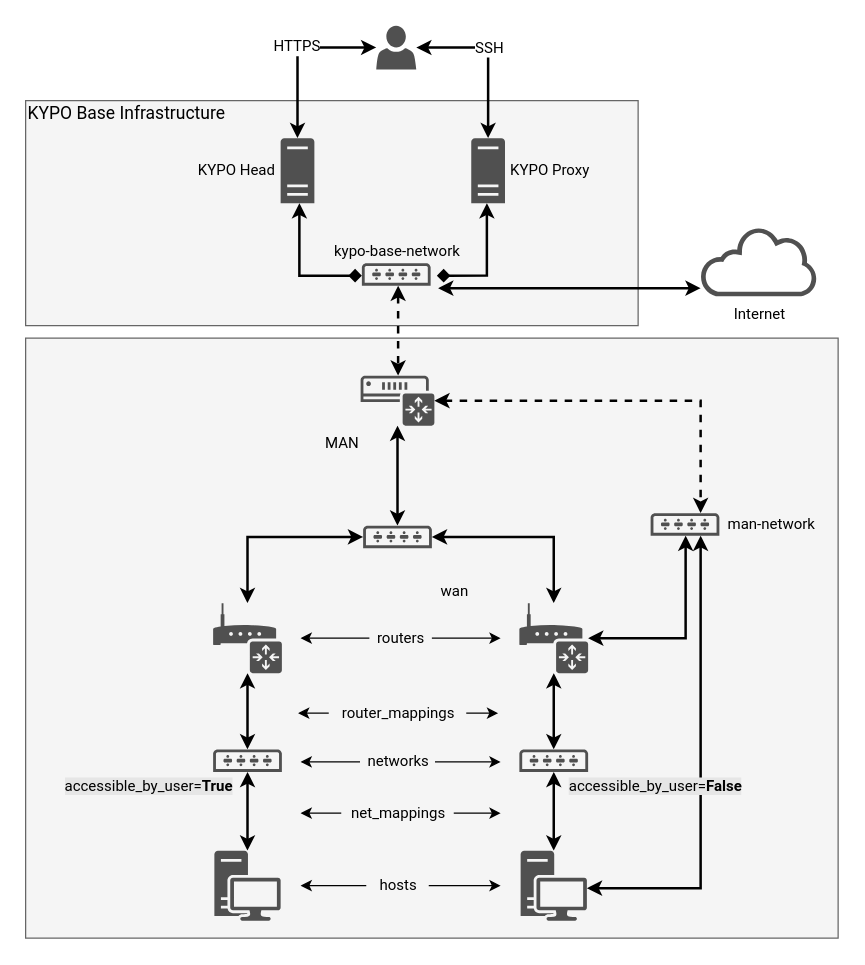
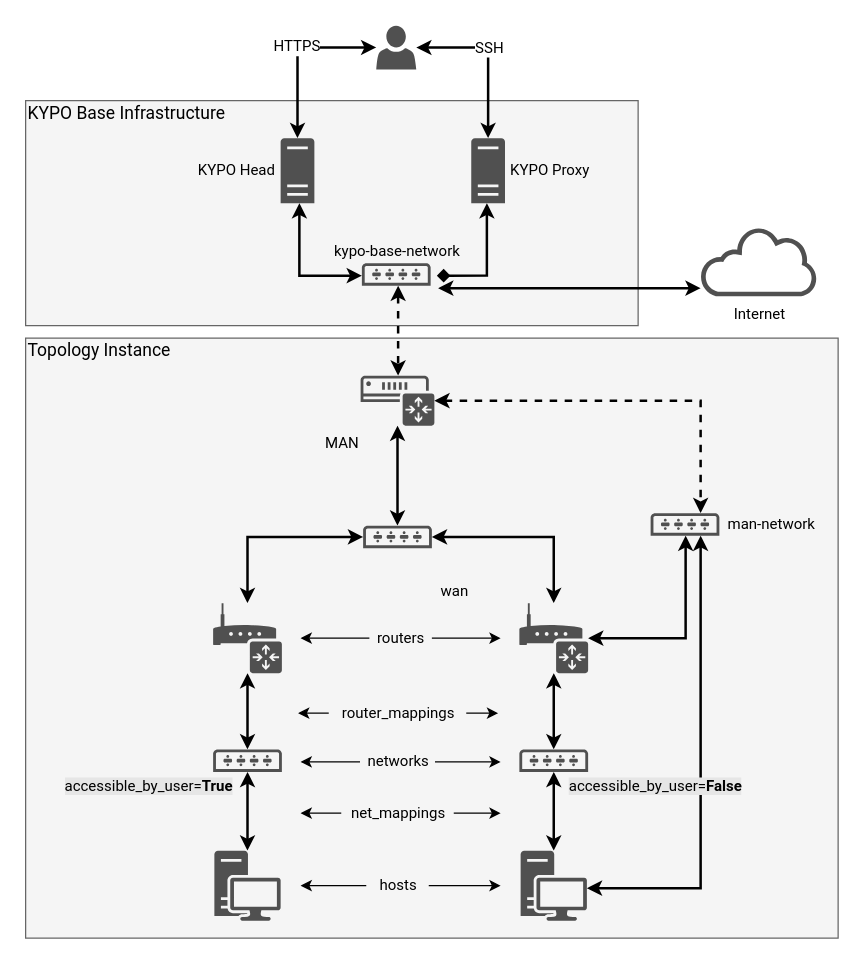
edge "KYPO Head" -- "kypo-base-network": arrowhead diamond -> classic
node "Topology Instance": added
